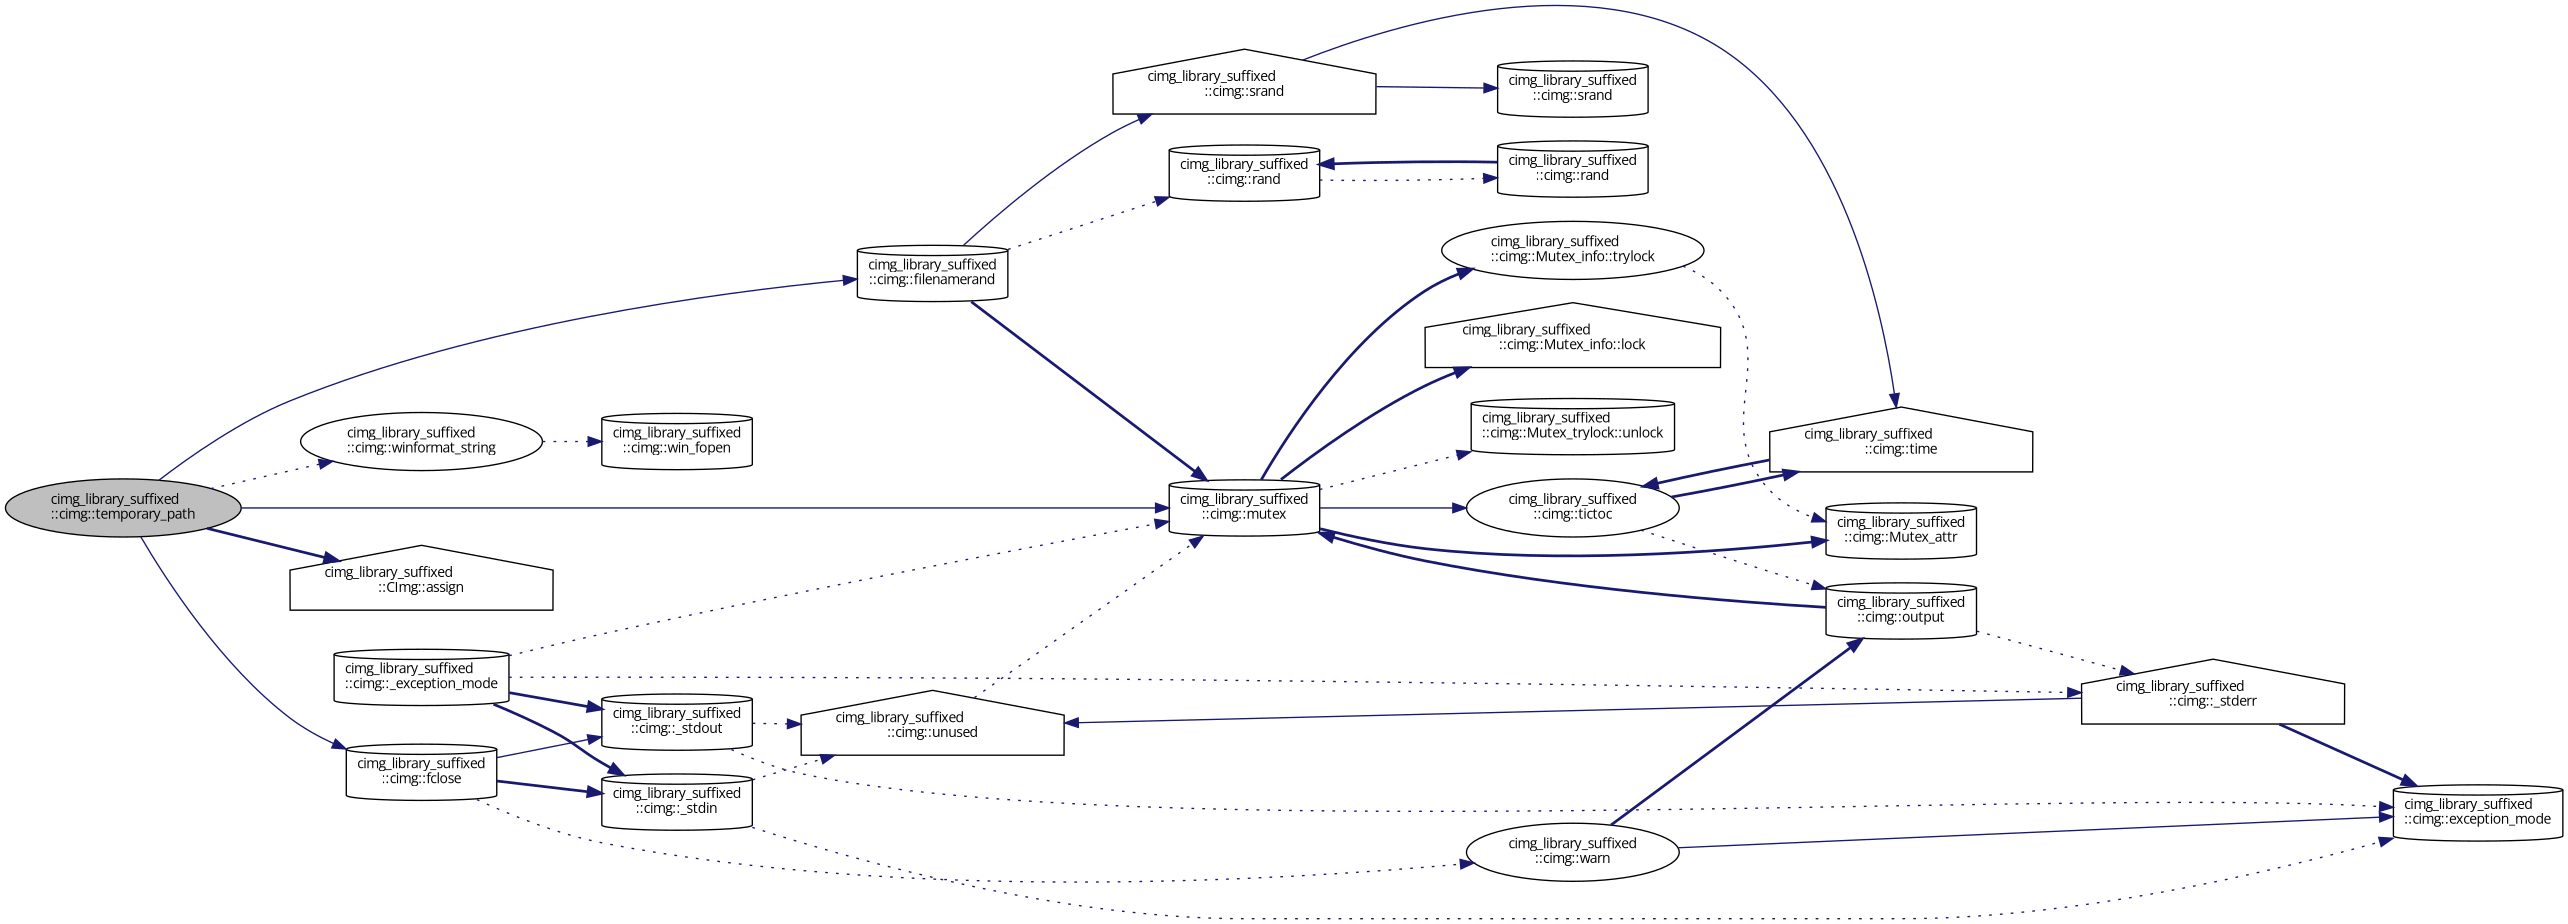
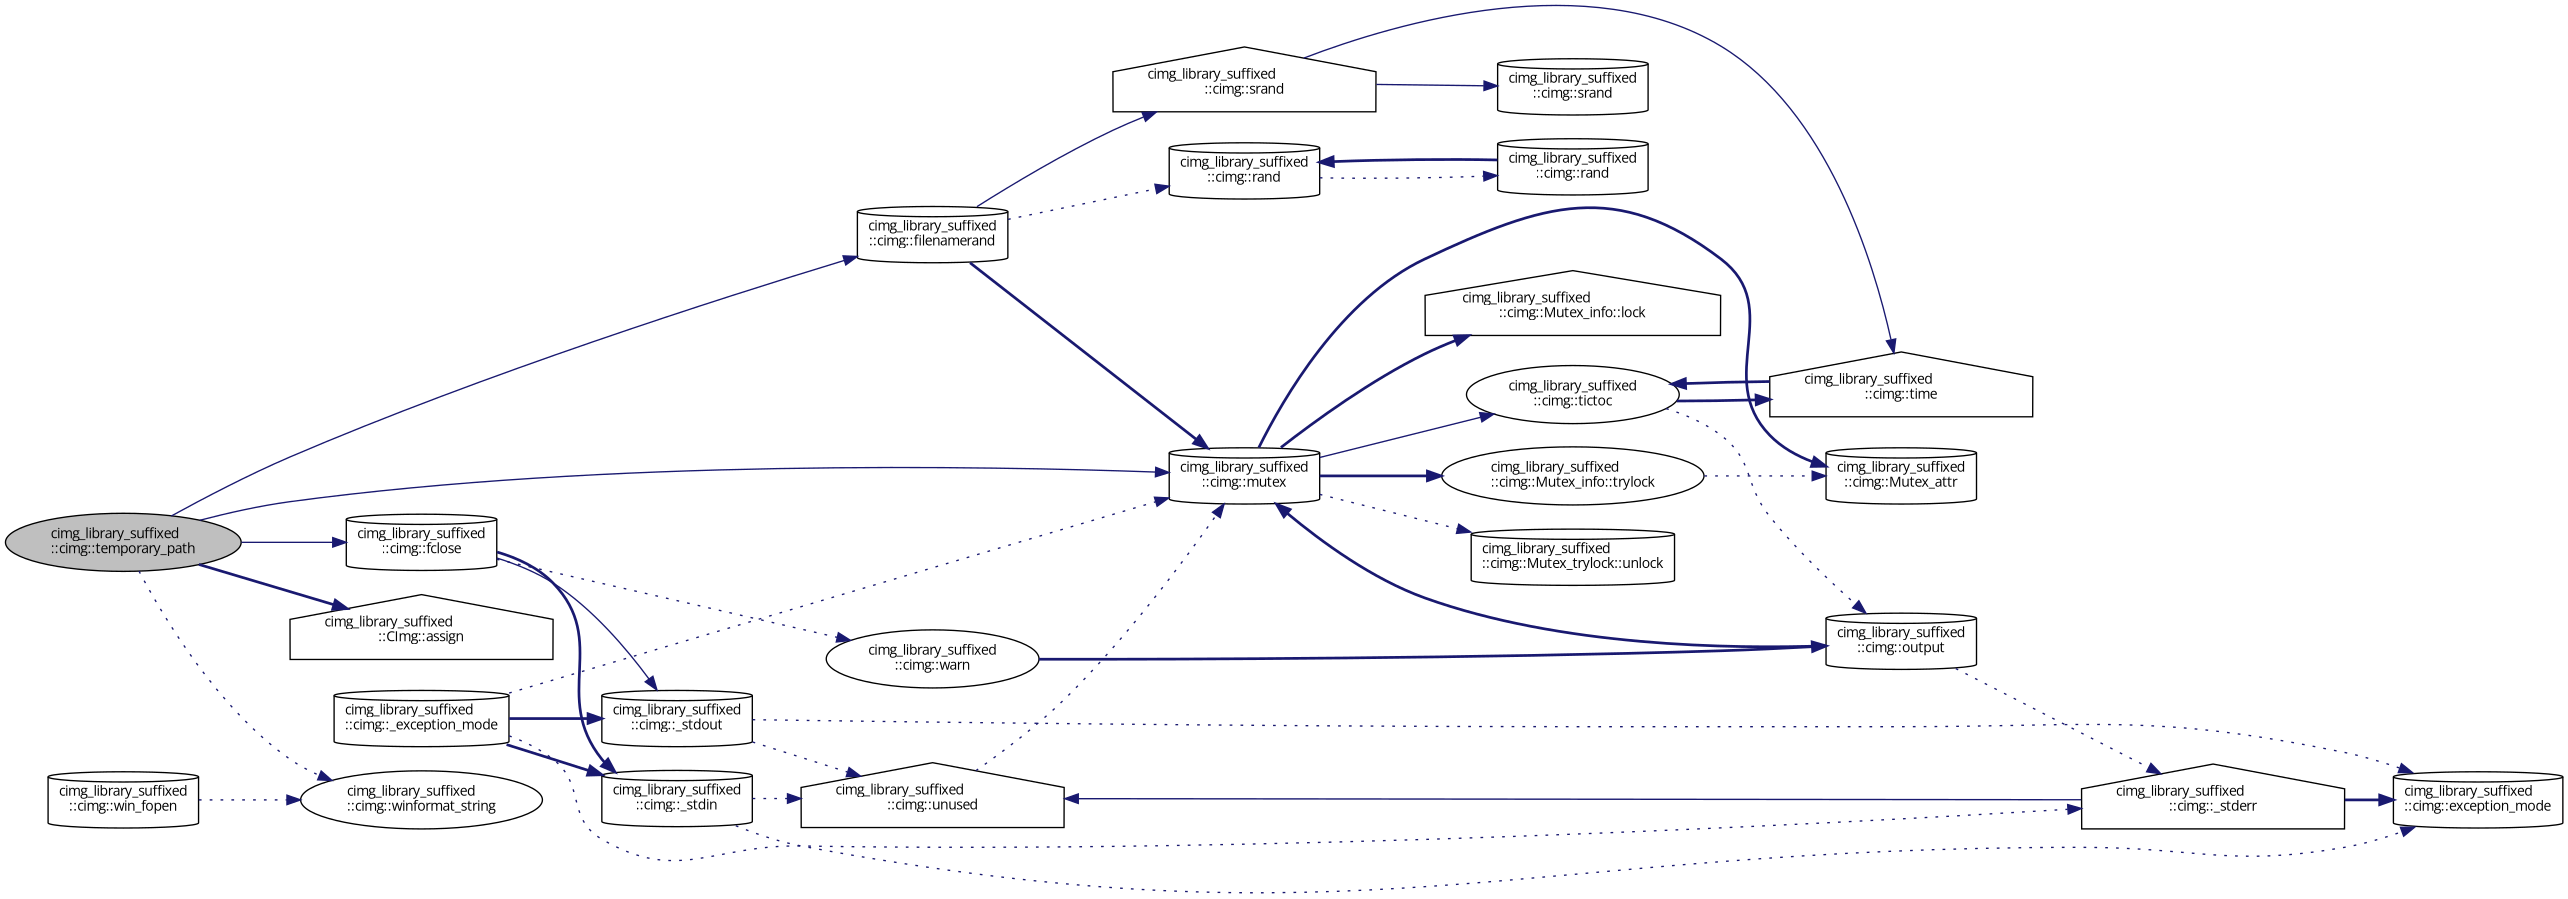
edge "cimg_library_suffixed ::cimg::winformat_string" -> "cimg_library_suffixed ::cimg::win_fopen": reversed
edge "cimg_library_suffixed ::cimg::warn" -> "cimg_library_suffixed ::cimg::exception_mode": removed
